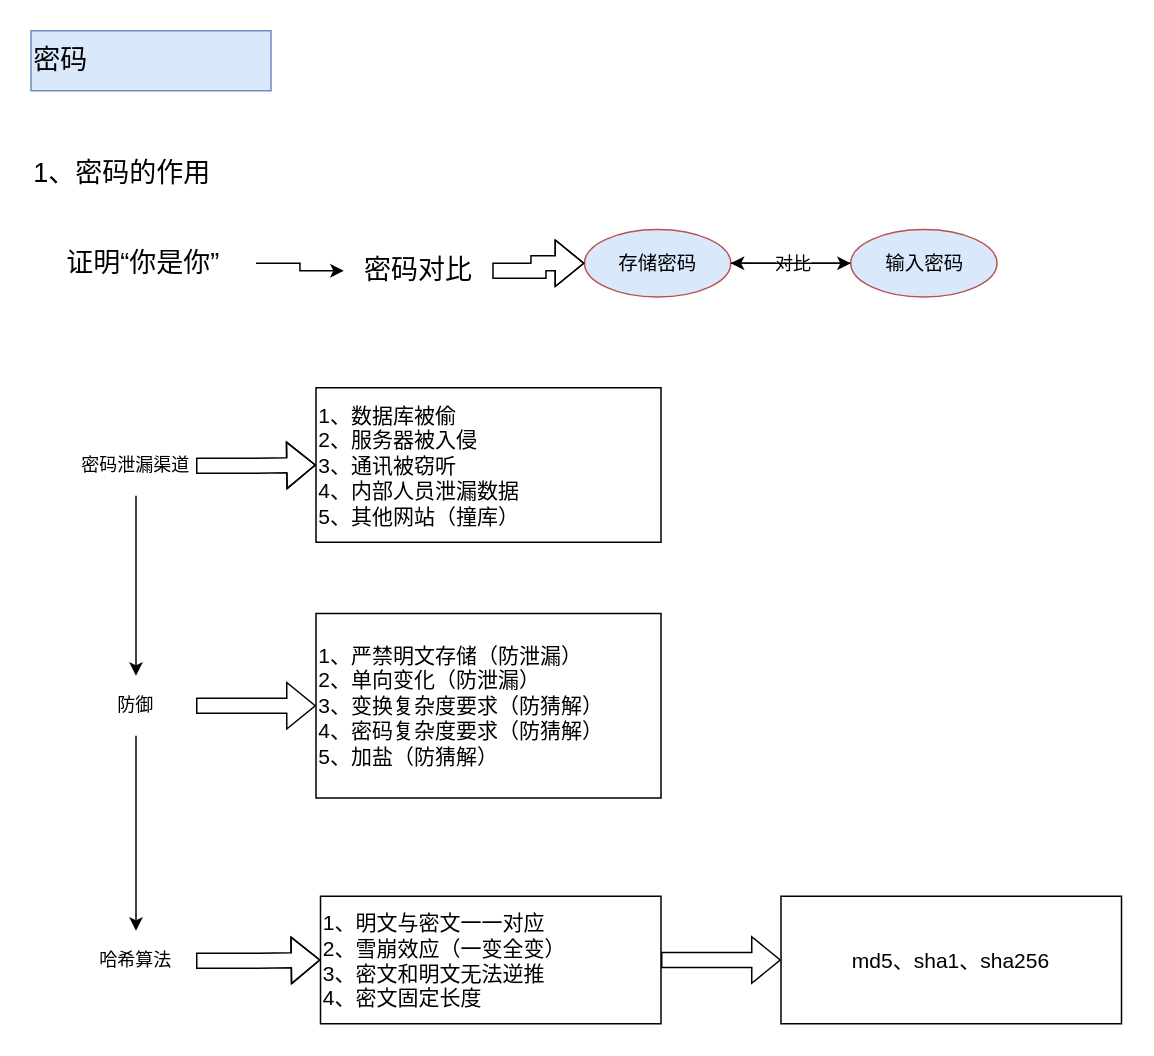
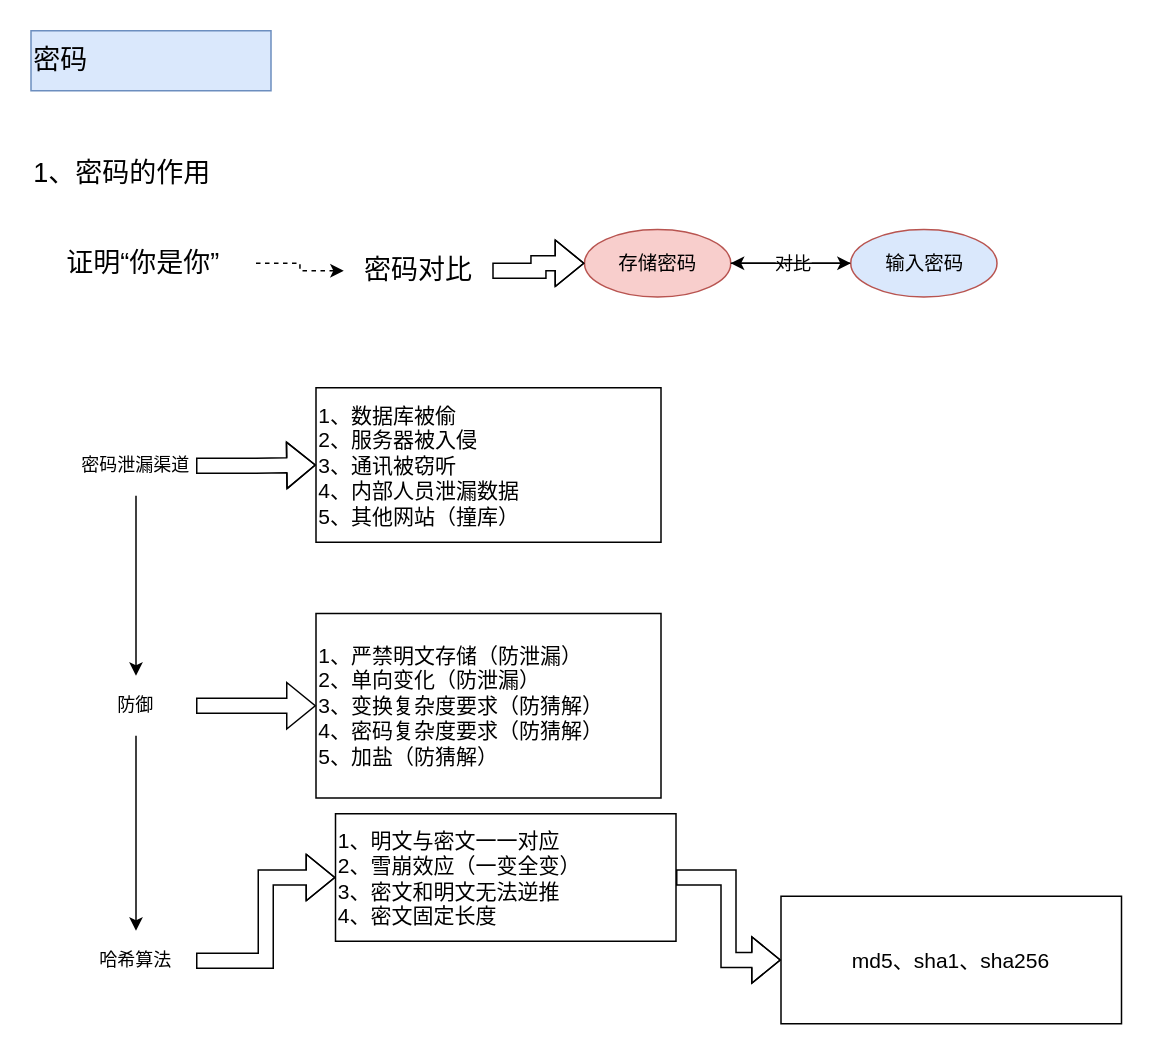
edge "证明“你是你”" -> "密码对比": style solid -> dashed
node "存储密码": fillcolor #dae8fc -> #f8cecc
node "1、明文与密文一一对应2、雪崩效应（一变全变） 3、密文和明文无法逆推 4、密文固定长度": moved (491, 960) -> (506, 878)
